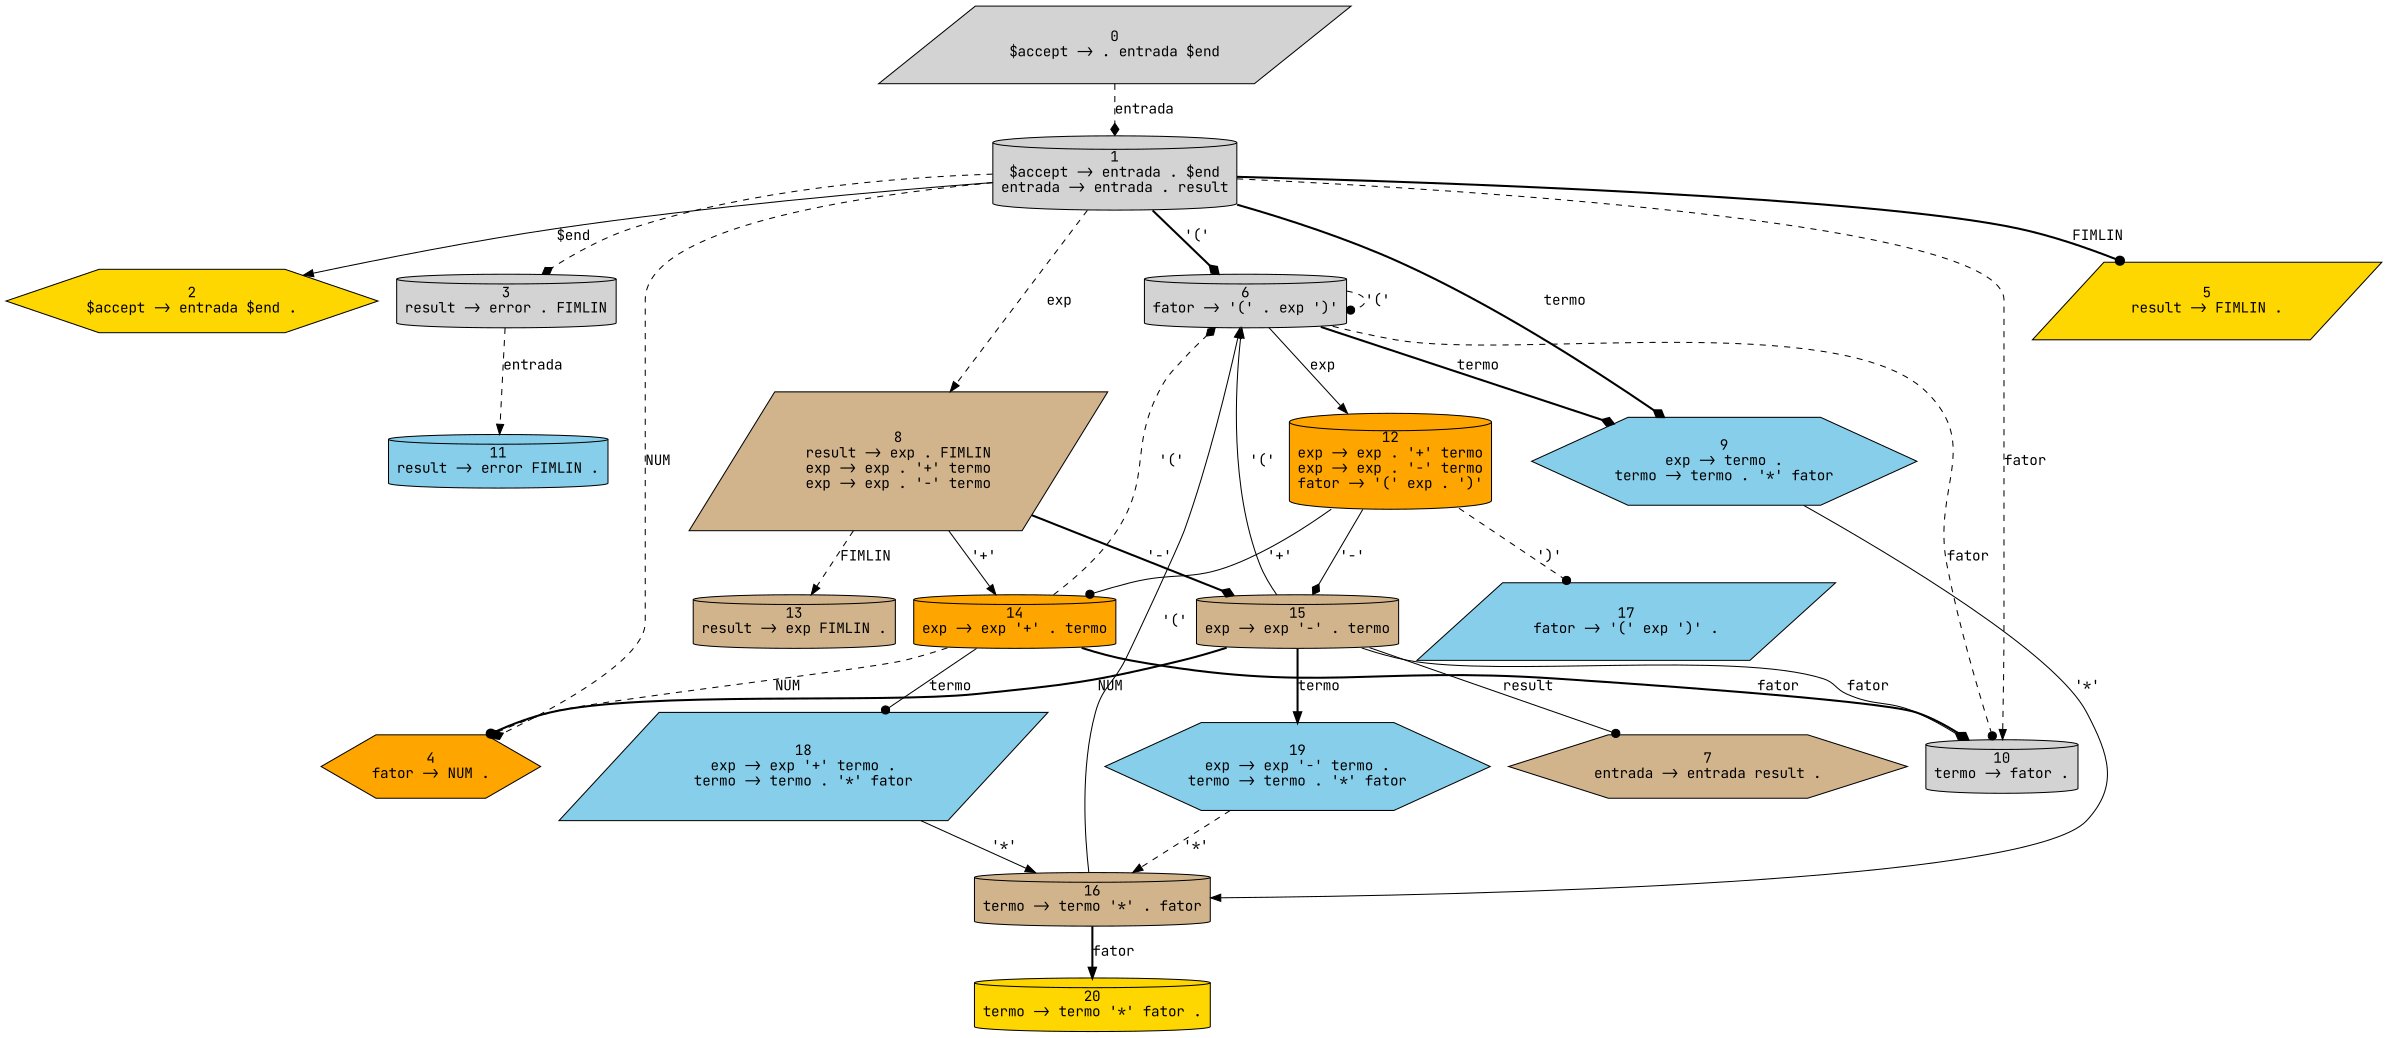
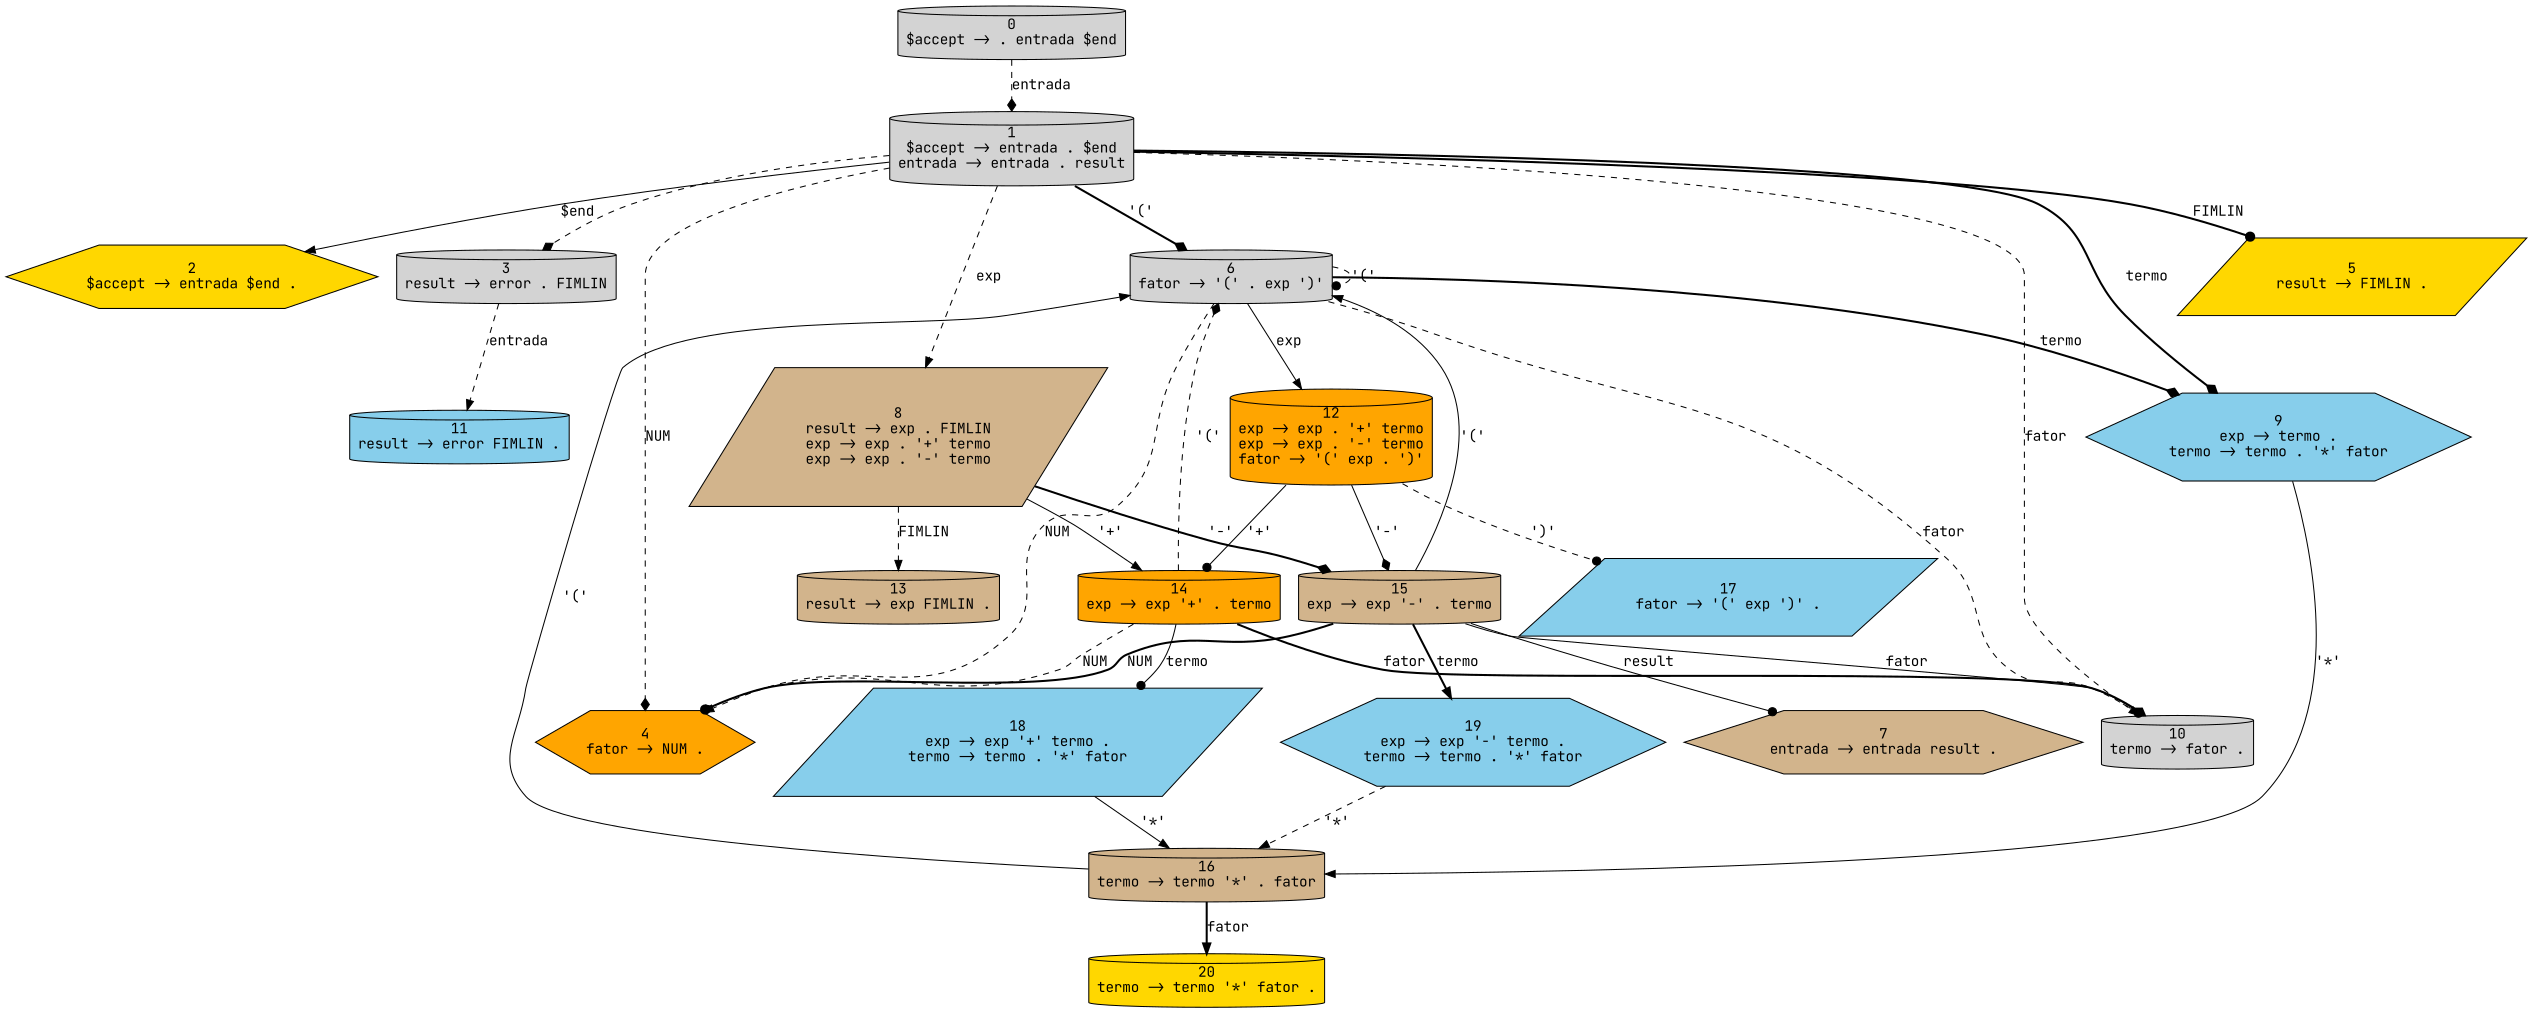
node "0 $accept -> . entrada $end": shape parallelogram -> cylinder
edge "6 fator -> '(' . exp ')'" -> "4 fator -> NUM .": added, label "NUM"
